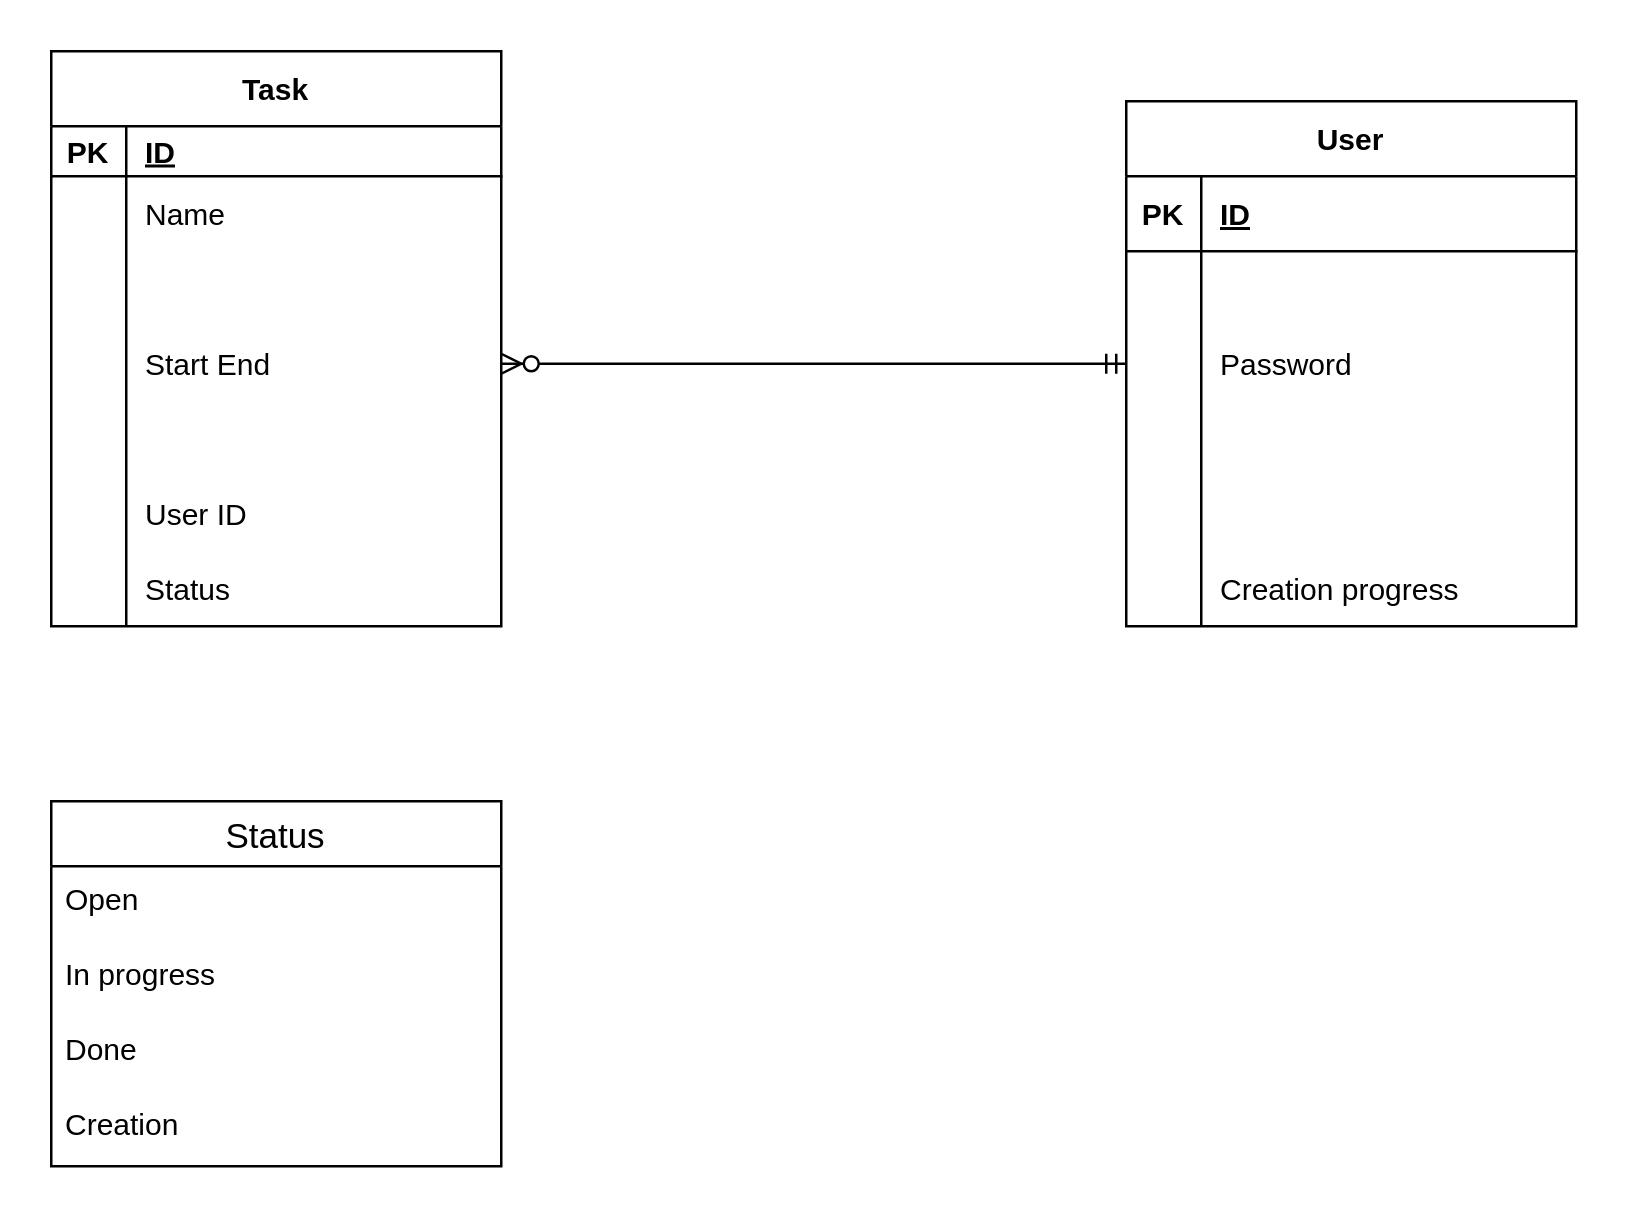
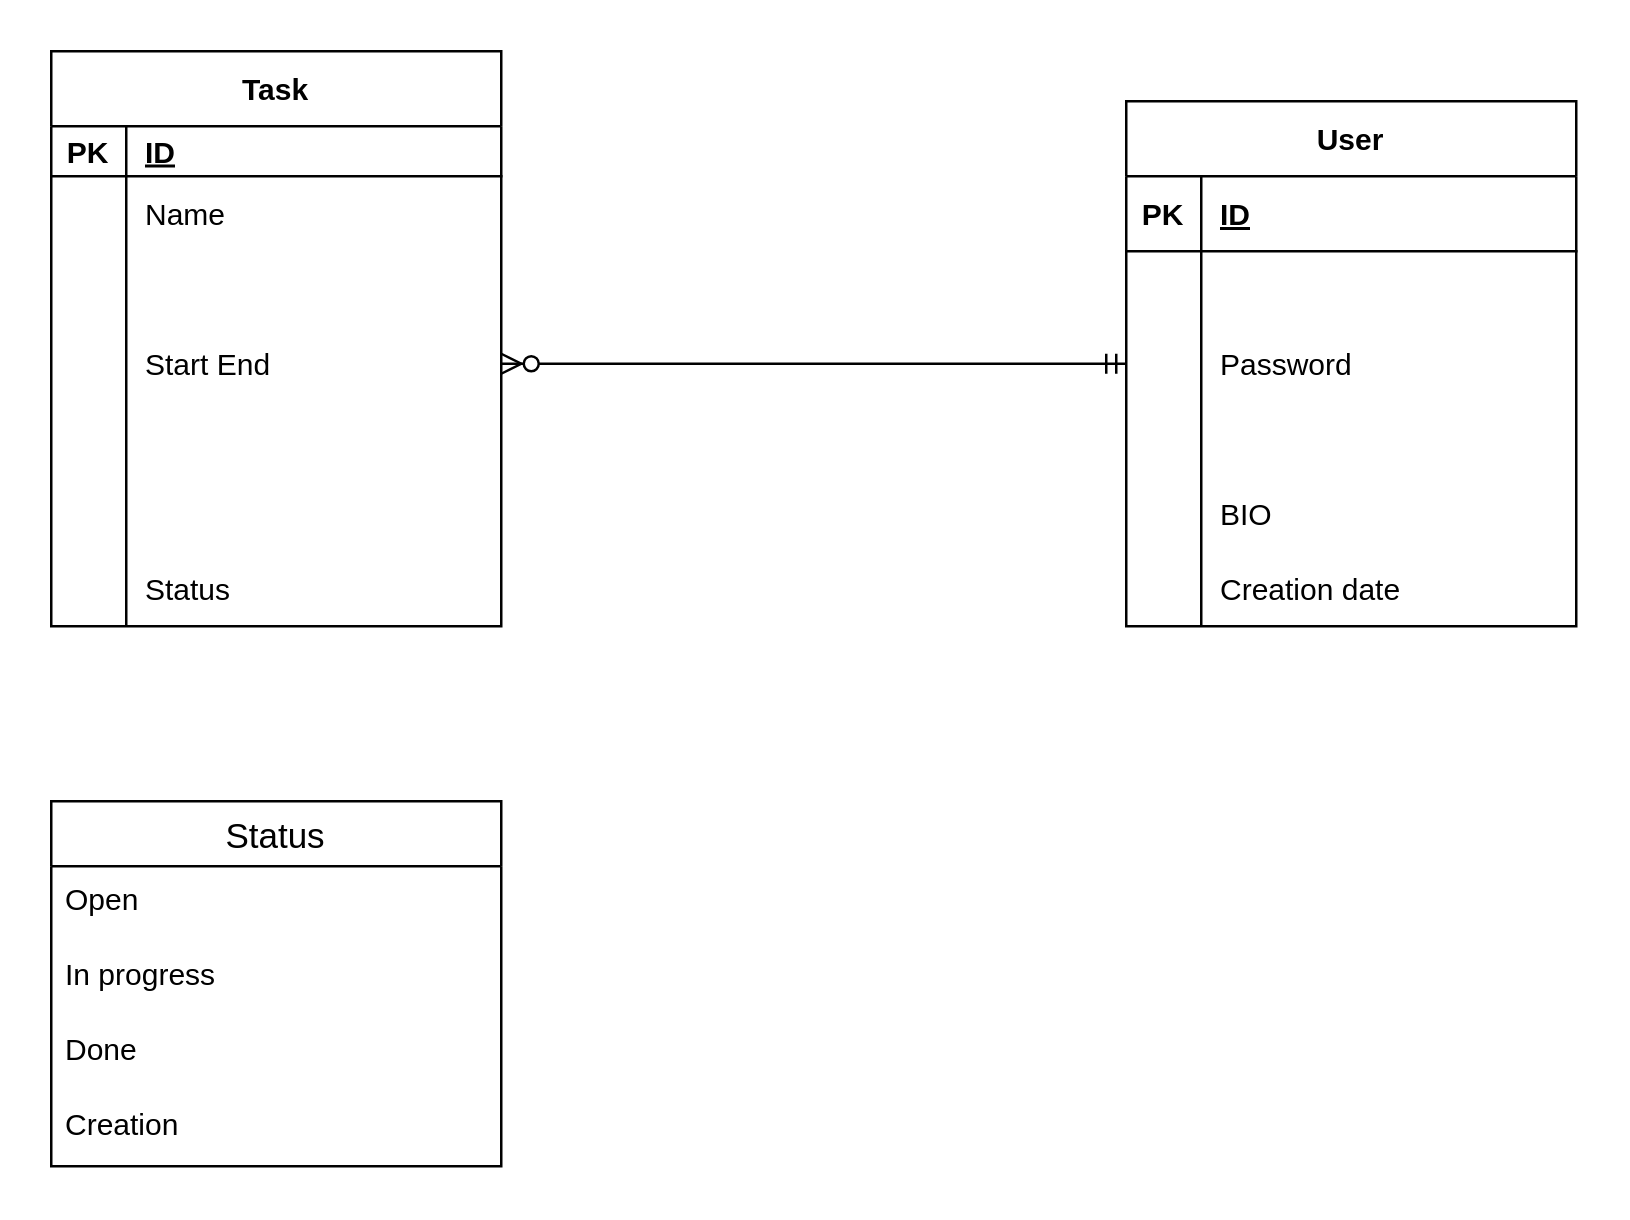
node "User ID": removed
node "BIO": added
node "Creation progress": label "Creation progress" -> "Creation date"
